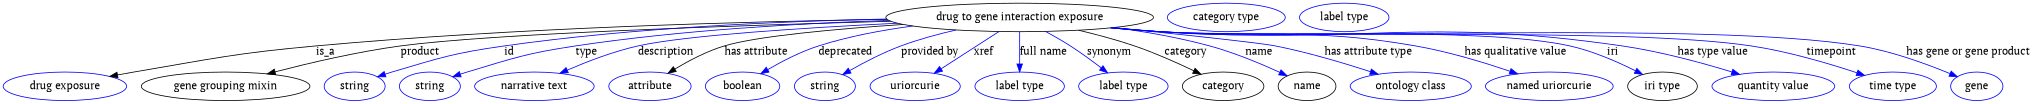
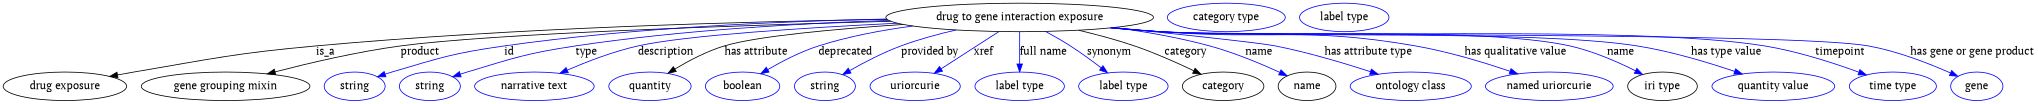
edge "drug to gene interaction exposure" -> "iri type": label "iri" -> "name"
node "drug exposure": color blue -> black
node "attribute": label "attribute" -> "quantity"
